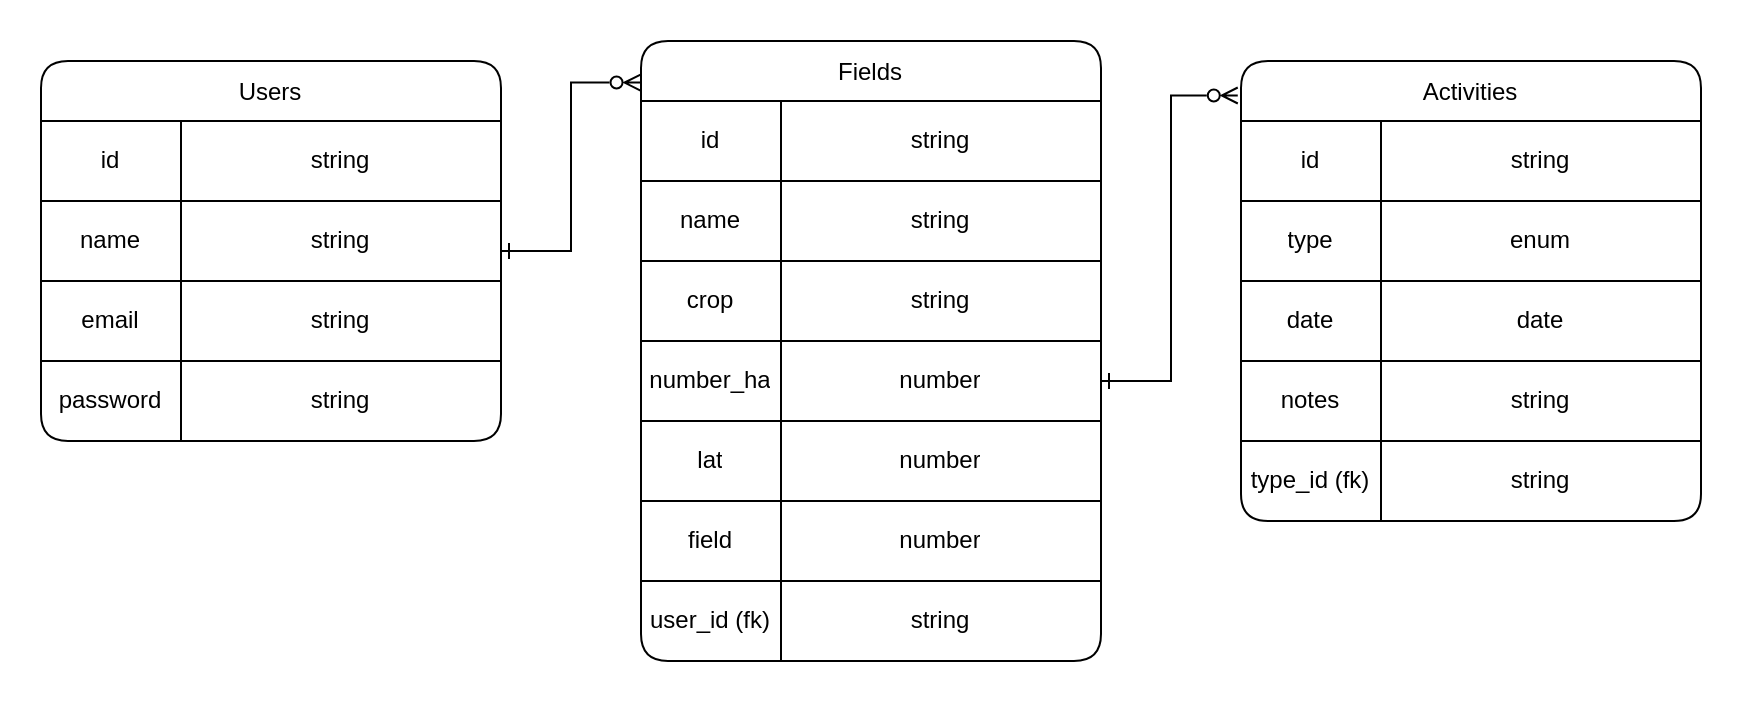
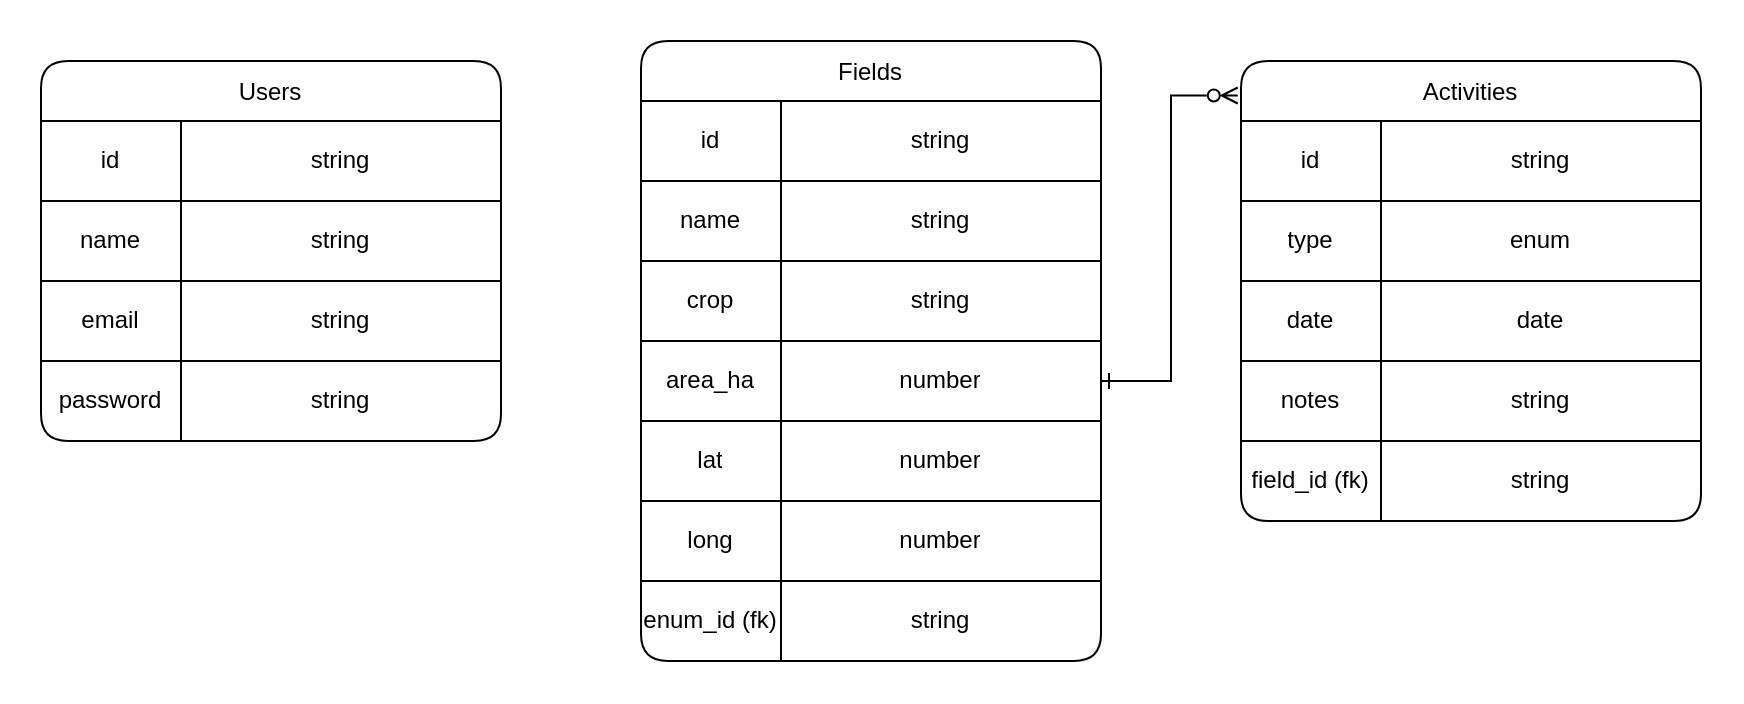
edge "Users" -- "Fields": removed
node "number_ha": label "number_ha" -> "area_ha"
node "type_id (fk)": label "type_id (fk)" -> "field_id (fk)"
node "field": label "field" -> "long"
node "user_id (fk)": label "user_id (fk)" -> "enum_id (fk)"
